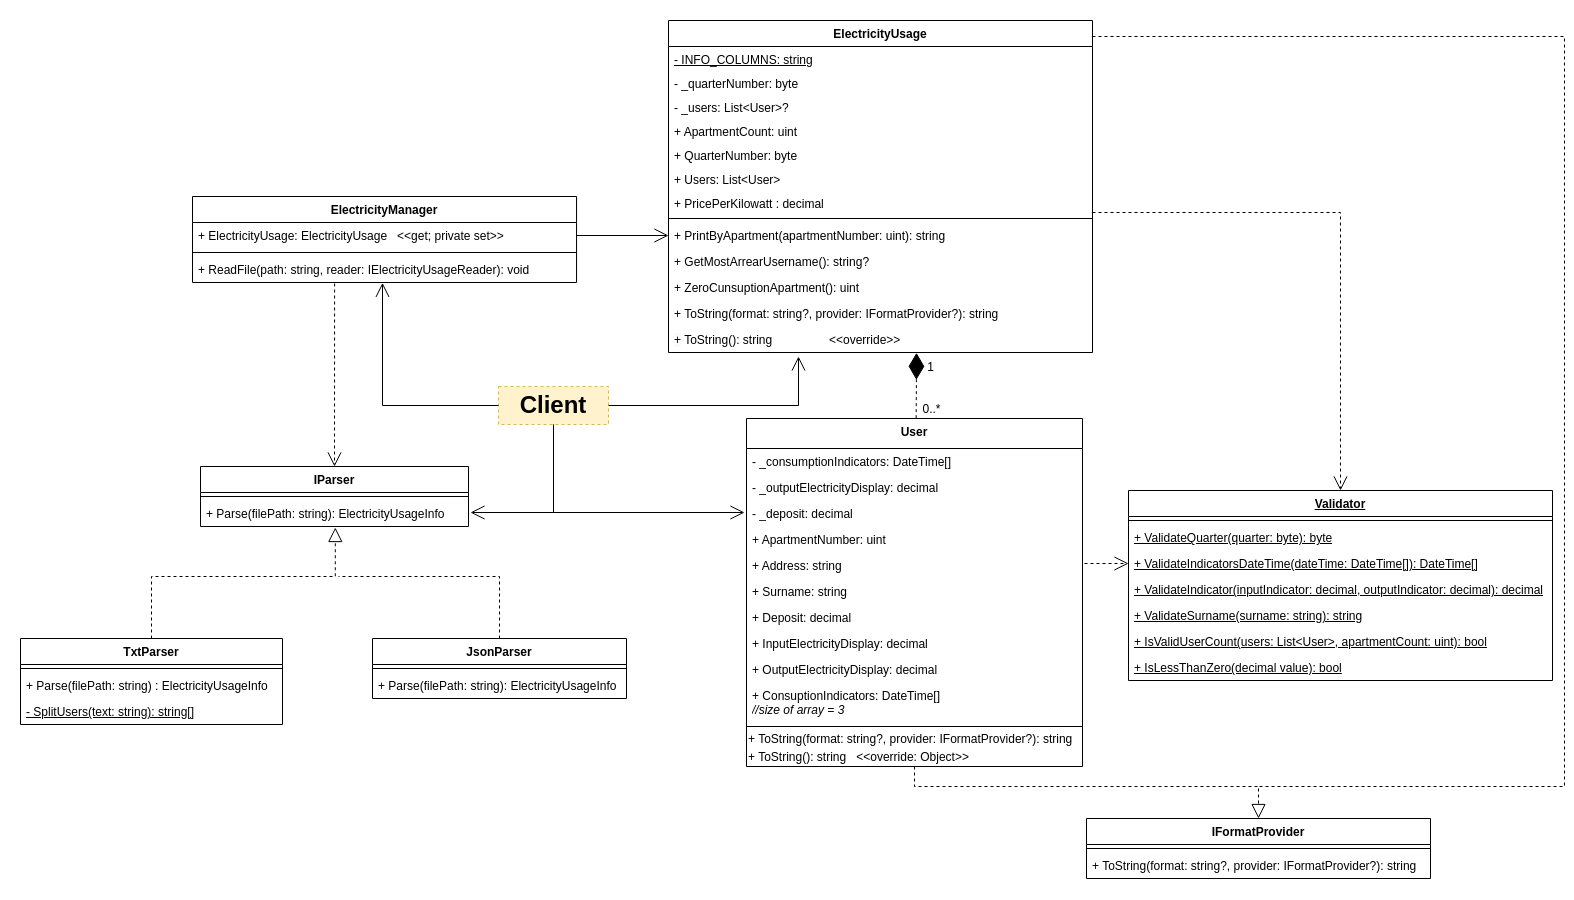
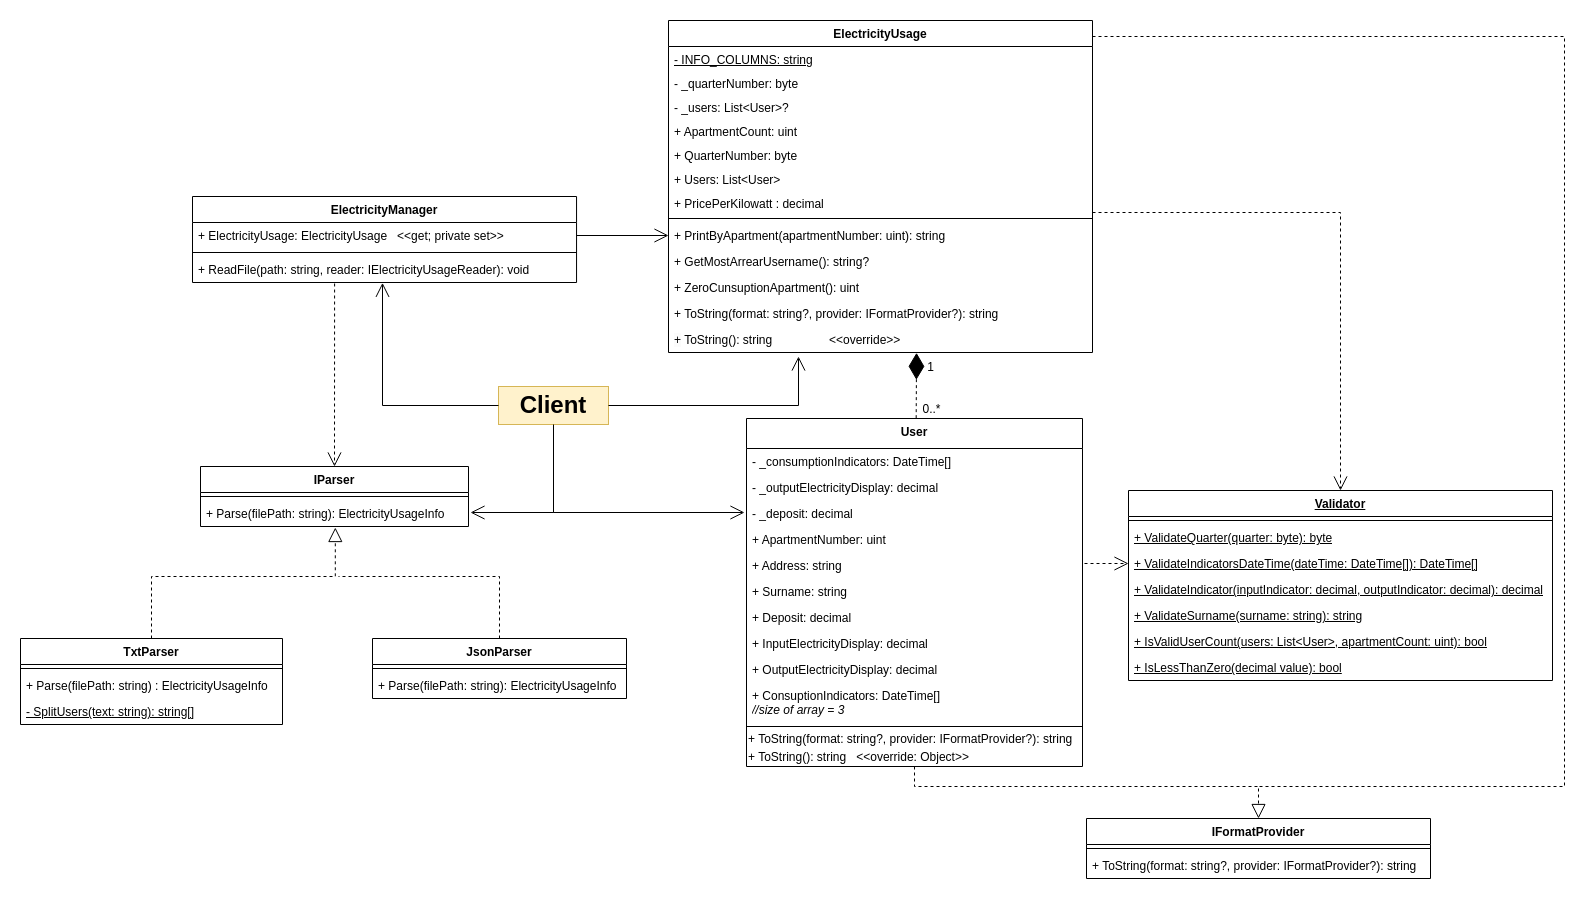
node "Client": style dashed -> solid
